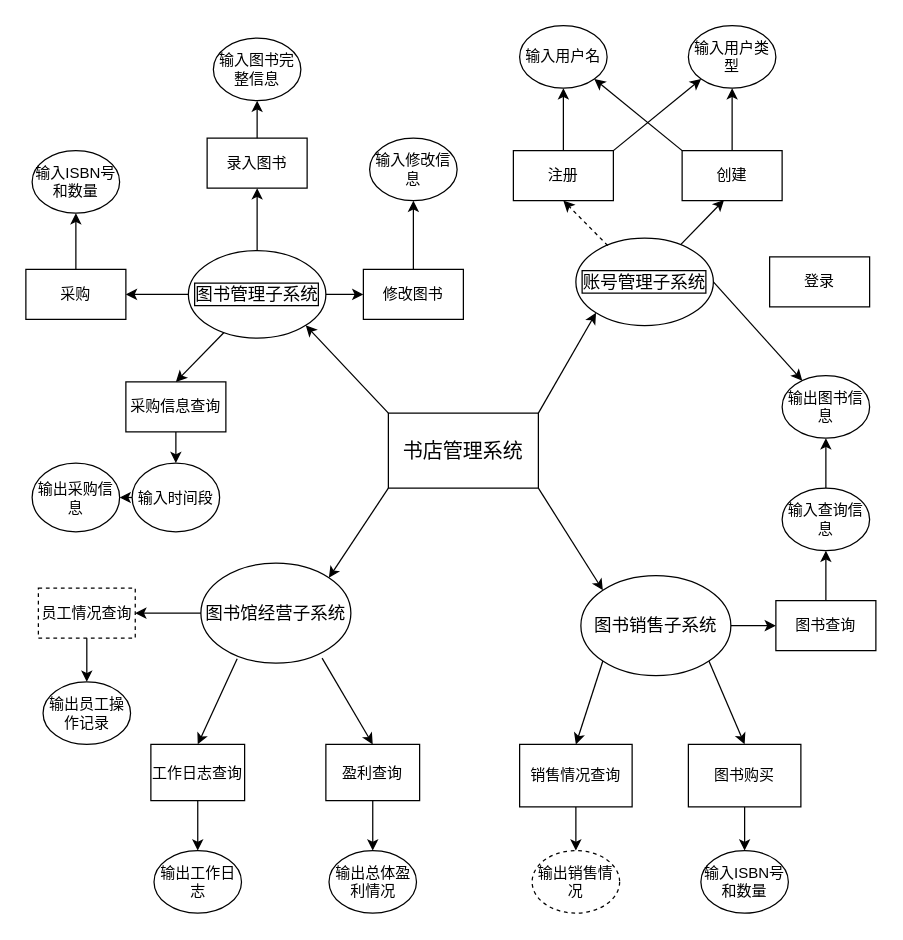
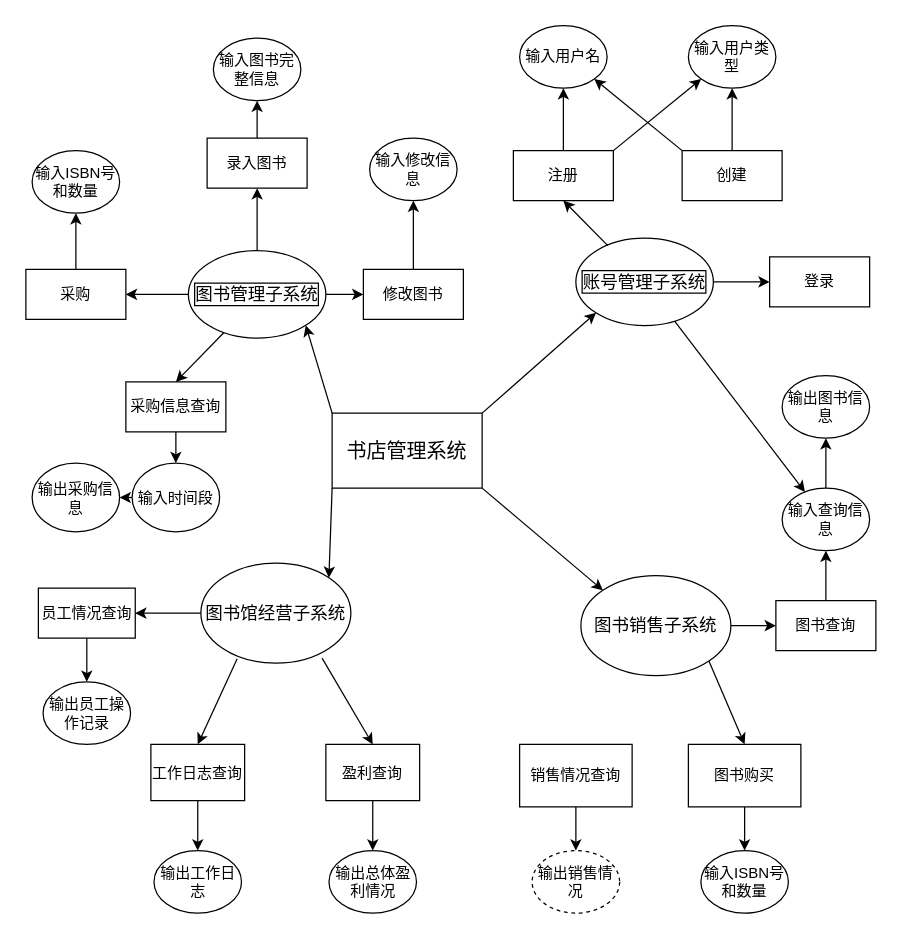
edge "账号管理子系统" -> "创建": now "账号管理子系统" -> "输入查询信息"
edge "账号管理子系统" -> "注册": style dashed -> solid
edge "账号管理子系统" -> "输出图书信息": now "账号管理子系统" -> "登录"
node "书店管理系统": moved (463, 451) -> (407, 451)
node "员工情况查询": style dashed -> solid
edge "图书销售子系统" -> "销售情况查询": removed
